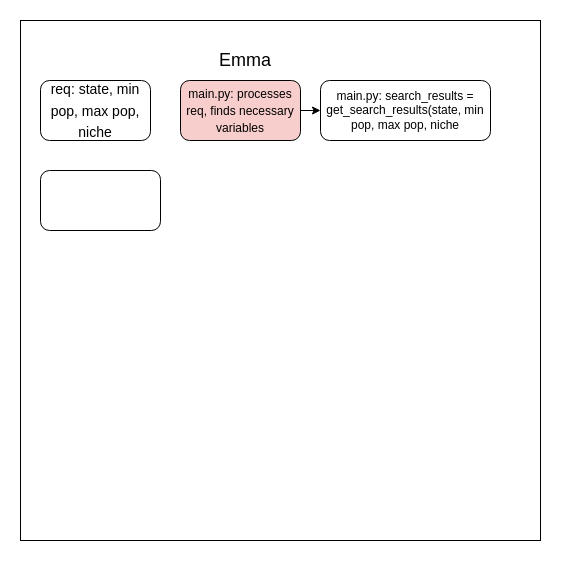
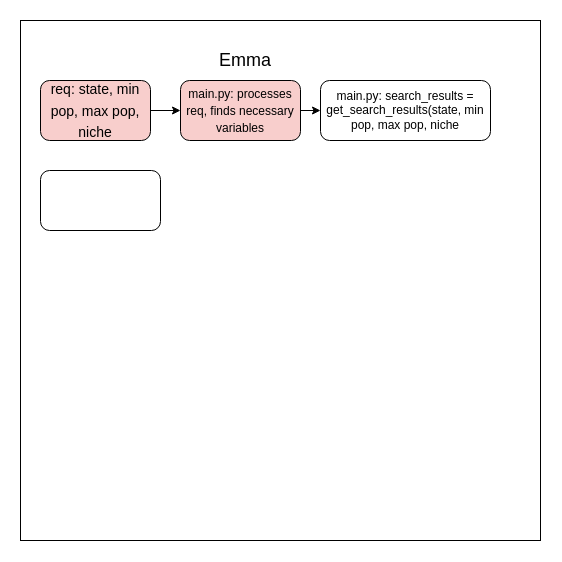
node "req: state, min pop, max pop, niche": fillcolor #ffffff -> #f8cecc
edge "req: state, min pop, max pop, niche" -> "main.py: processes req, finds necessary variables": added
